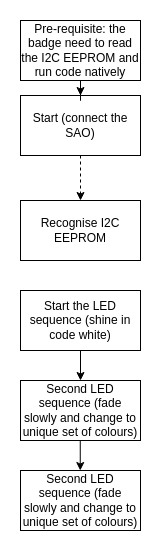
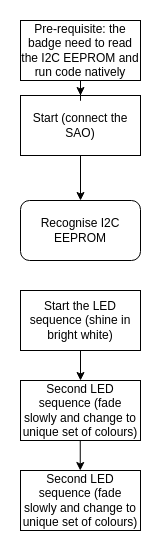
edge "Start (connect the SAO)" -> "Recognise I2C EEPROM": style dashed -> solid
node "Recognise I2C EEPROM": shape rectangle -> rounded rectangle
node "Start the LED sequence (shine in code white)": label "Start the LED sequence (shine in code white)" -> "Start the LED sequence (shine in bright white)"
